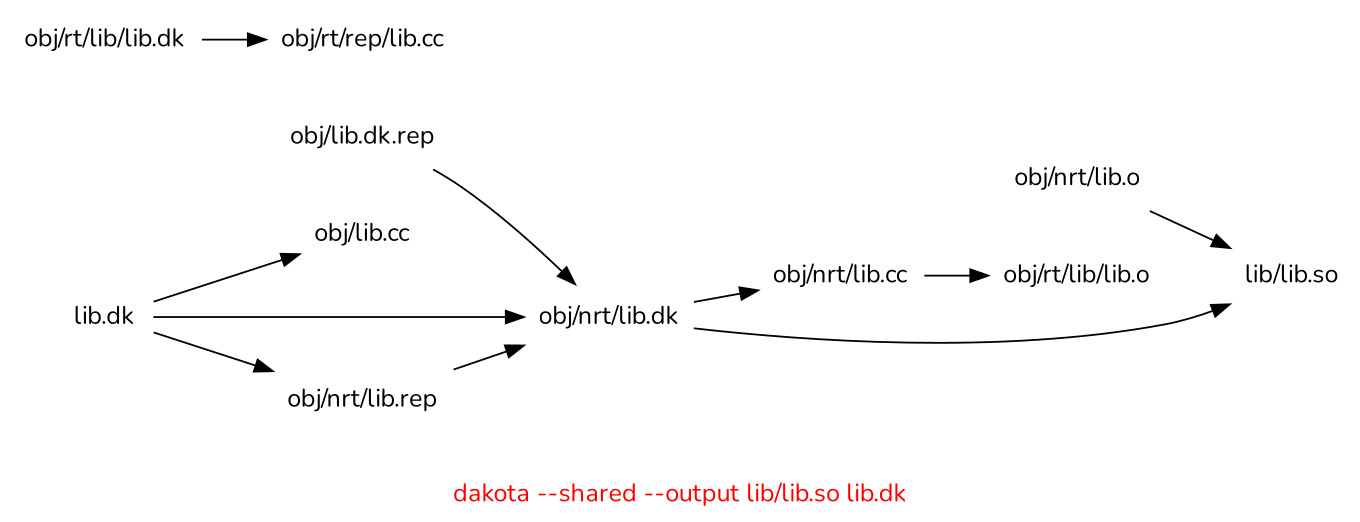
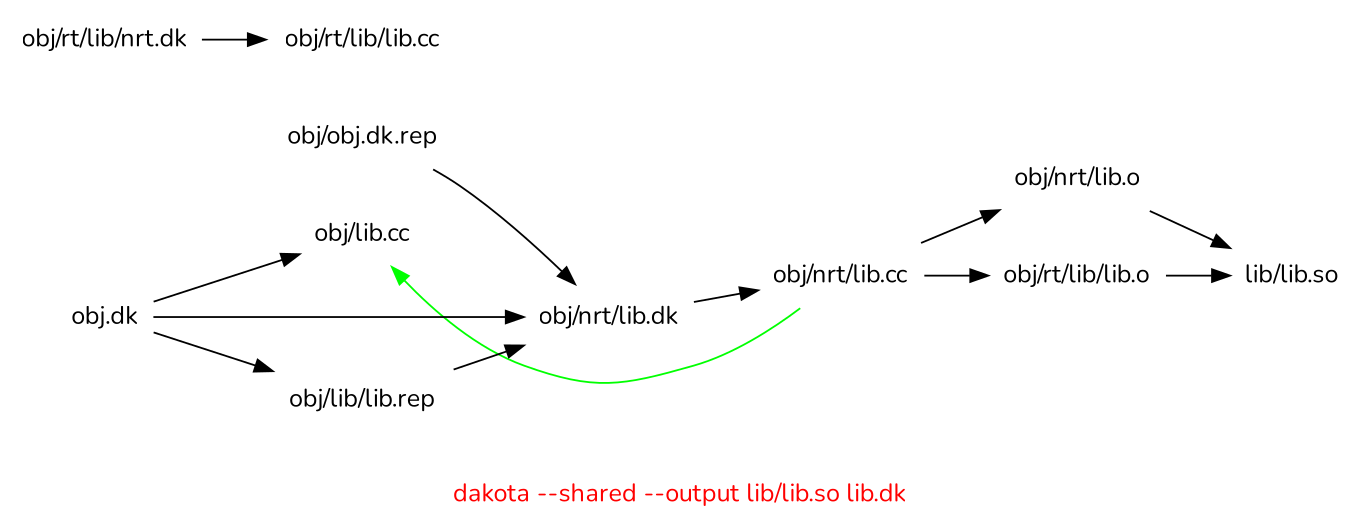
node "obj/rt/lib/lib.dk": label "obj/rt/lib/lib.dk" -> "obj/rt/lib/nrt.dk"
node "obj/rt/rep/lib.cc": label "obj/rt/rep/lib.cc" -> "obj/rt/lib/lib.cc"
node "obj/lib.dk.rep": label "obj/lib.dk.rep" -> "obj/obj.dk.rep"
edge "obj/nrt/lib.cc" -> "obj/nrt/lib.o": added
node "lib.dk": label "lib.dk" -> "obj.dk"
edge "obj/nrt/lib.dk" -> "lib/lib.so": now "obj/rt/lib/lib.o" -> "lib/lib.so"
edge "obj/nrt/lib.cc" -> "obj/lib.cc": added
node "obj/nrt/lib.rep": label "obj/nrt/lib.rep" -> "obj/lib/lib.rep"
